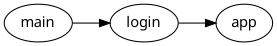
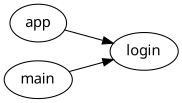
edge "login" -> "app": reversed
